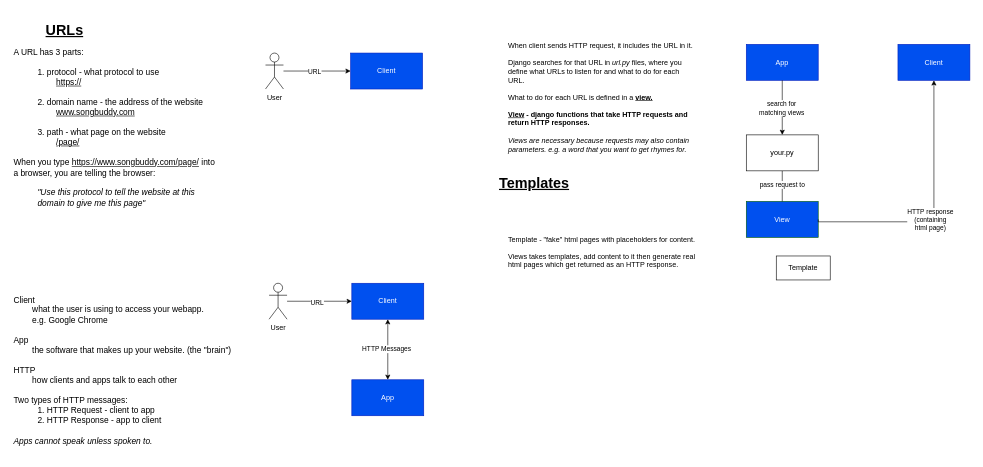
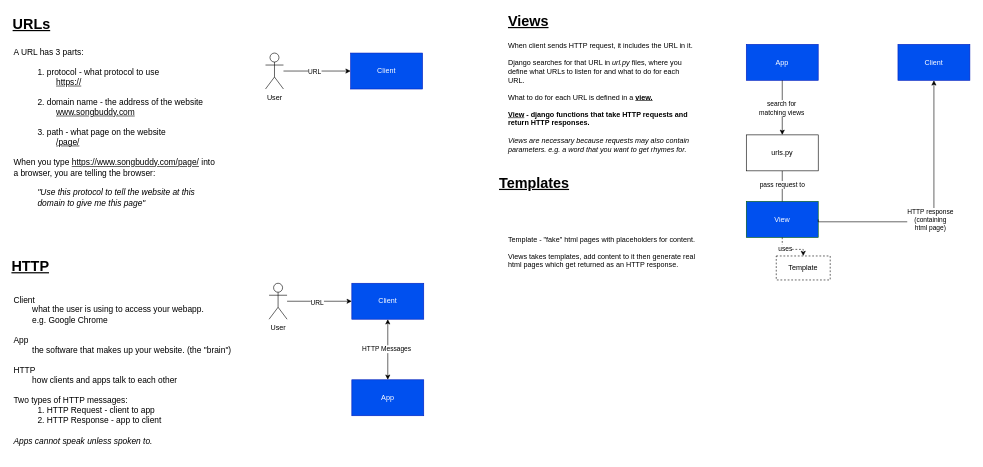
node "Views": added
node "URLs": moved (65, 30) -> (32, 24)
node "your.py": label "your.py" -> "urls.py"
edge "View" -> "Template": added, label "uses"
node "HTTP": added
node "Template": style solid -> dashed
